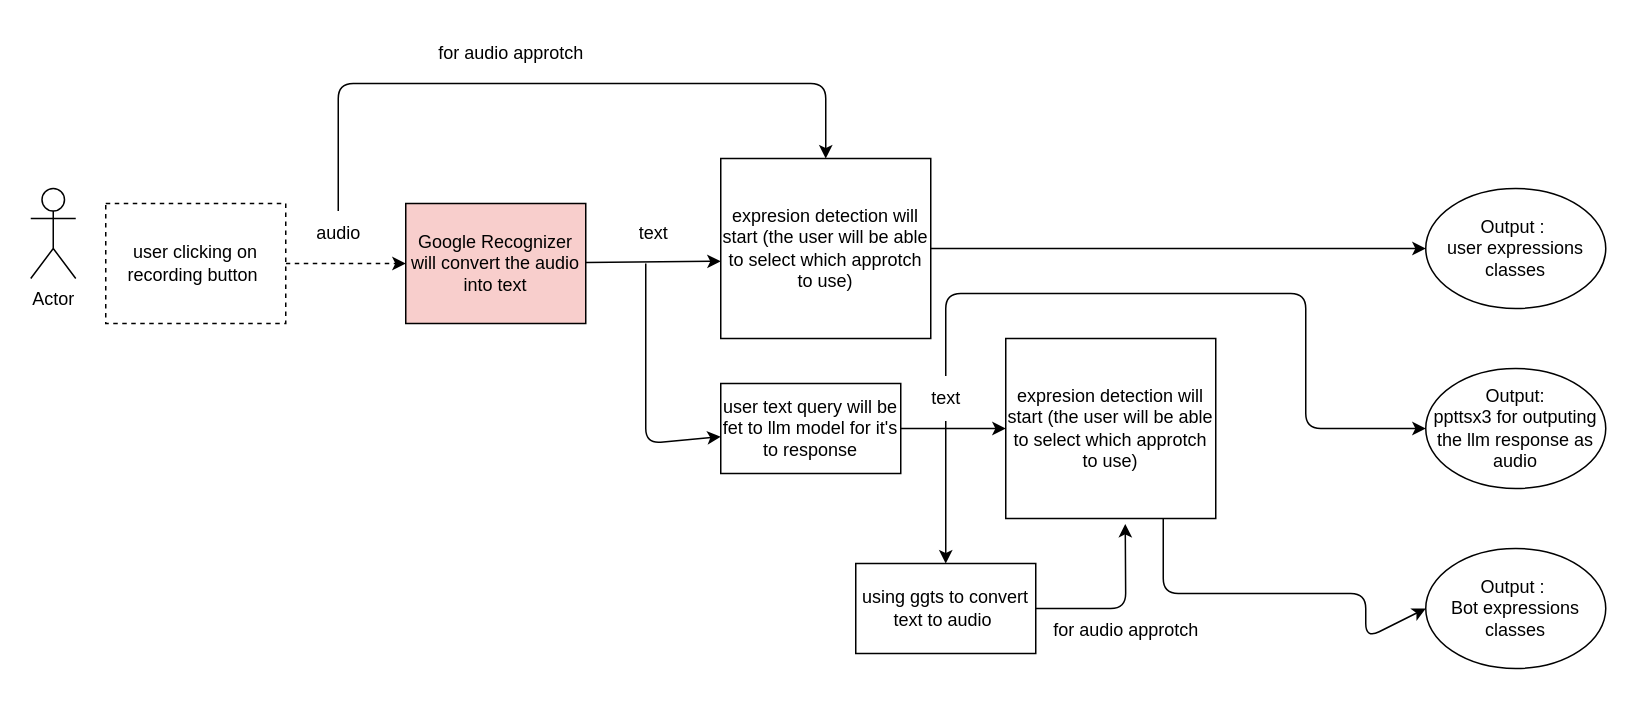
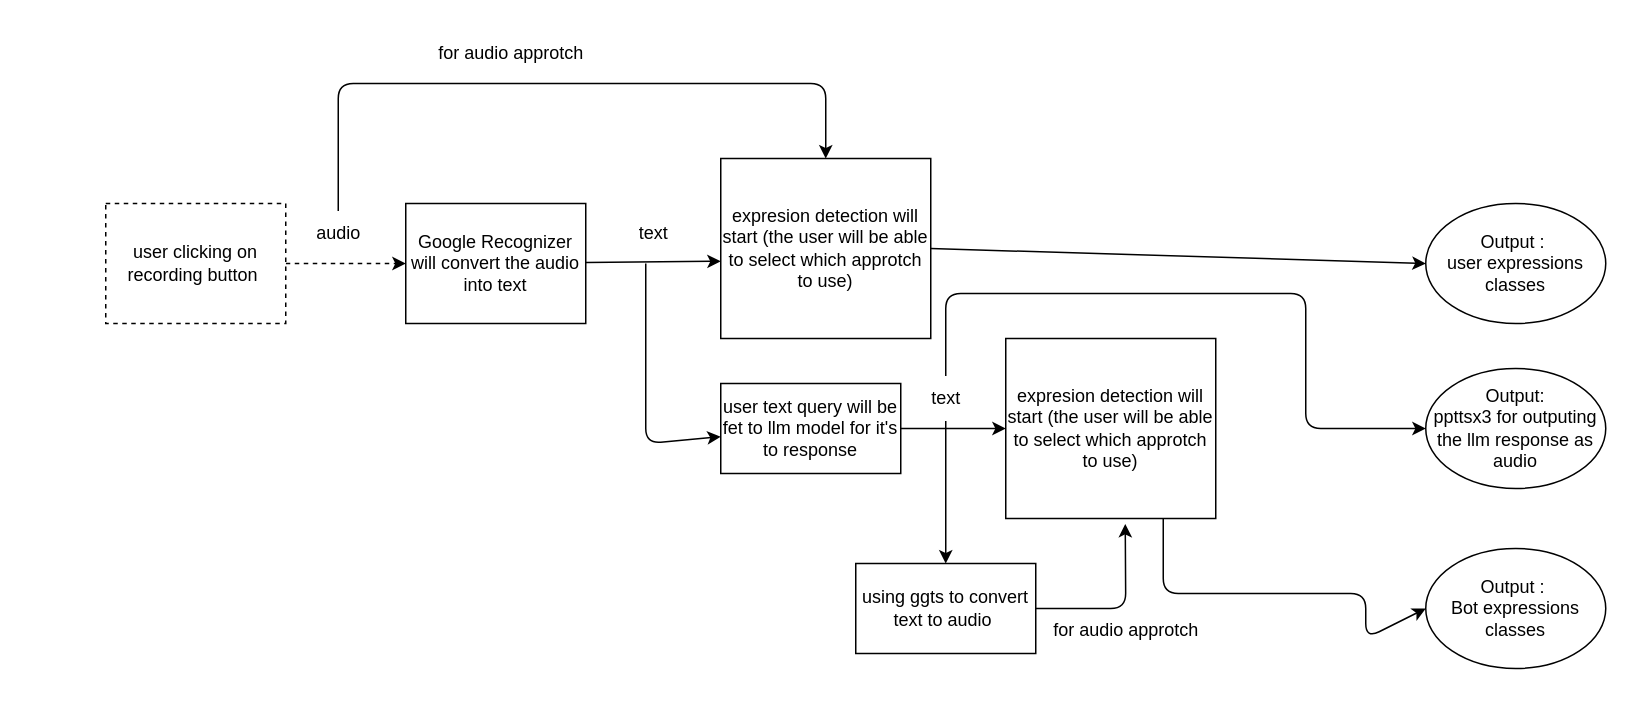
node "Actor": removed
node "Output : user expressions classes": moved (1516, 248) -> (1516, 263)
node "Google Recognizer will convert the audio into text": fillcolor #f8cecc -> #ffffff
